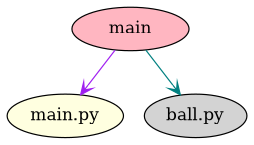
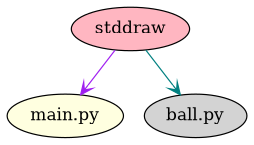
node "main": label "main" -> "stddraw"
